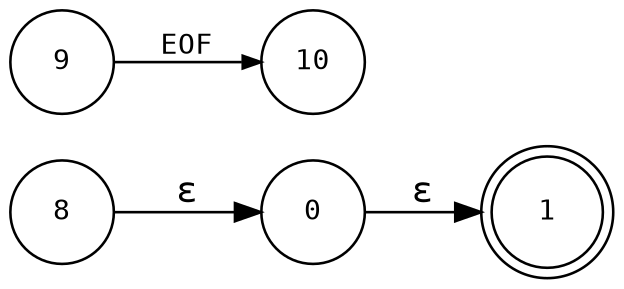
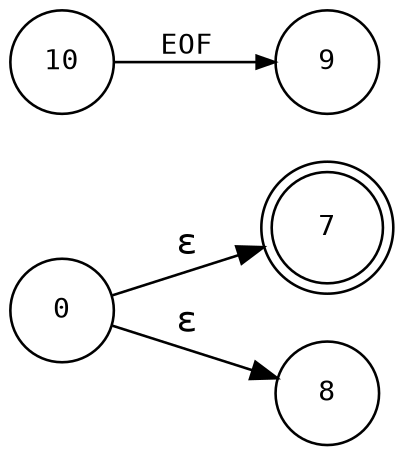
edge "9" -> "10": reversed
edge "8" -> "0": reversed
node "1": label "1" -> "7"
